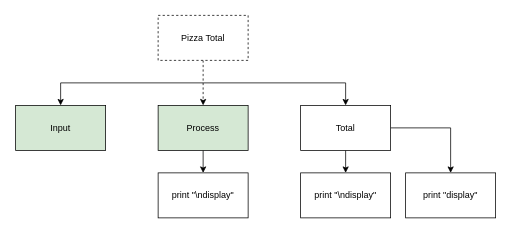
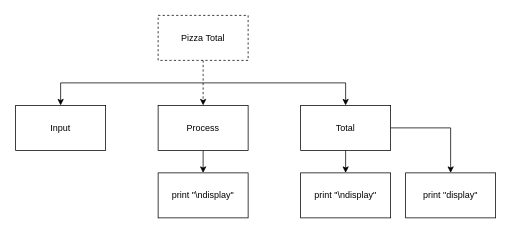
node "Input": fillcolor #d5e8d4 -> #ffffff
node "Process": fillcolor #d5e8d4 -> #ffffff
